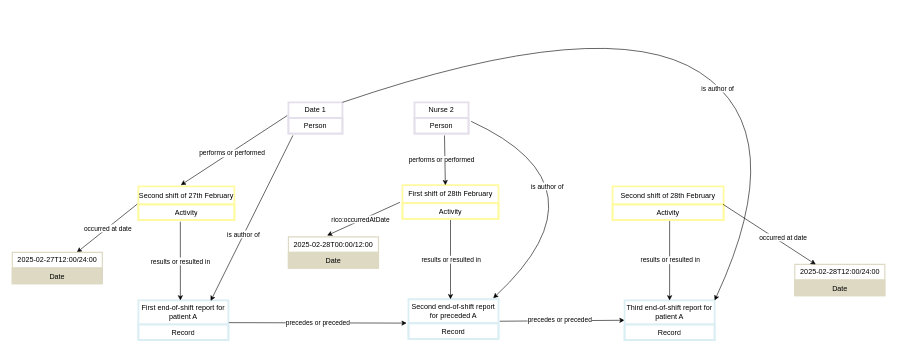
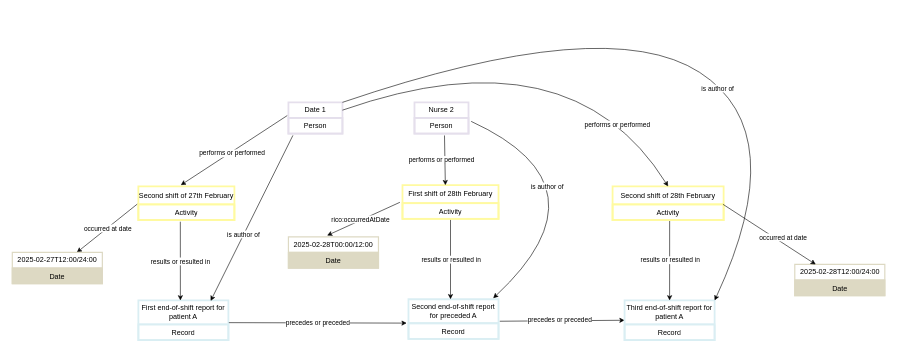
edge "Date 1" -> "Second shift of 28th February": added, label "performs or performed"
